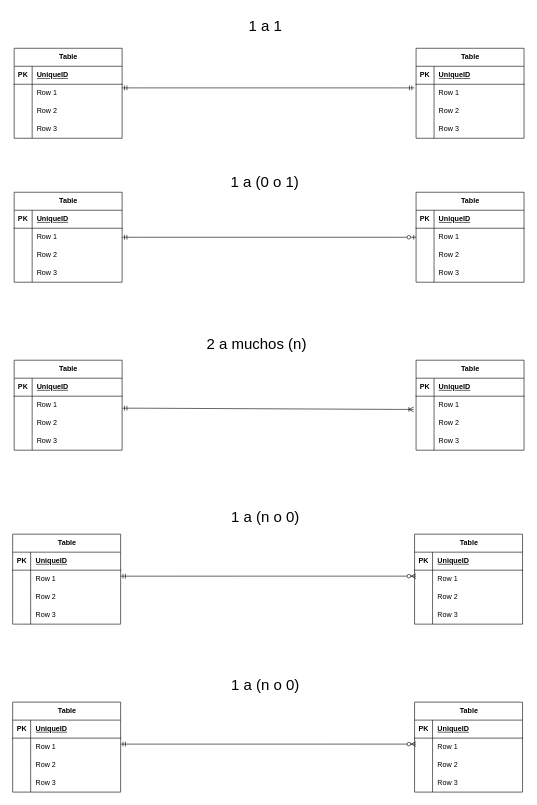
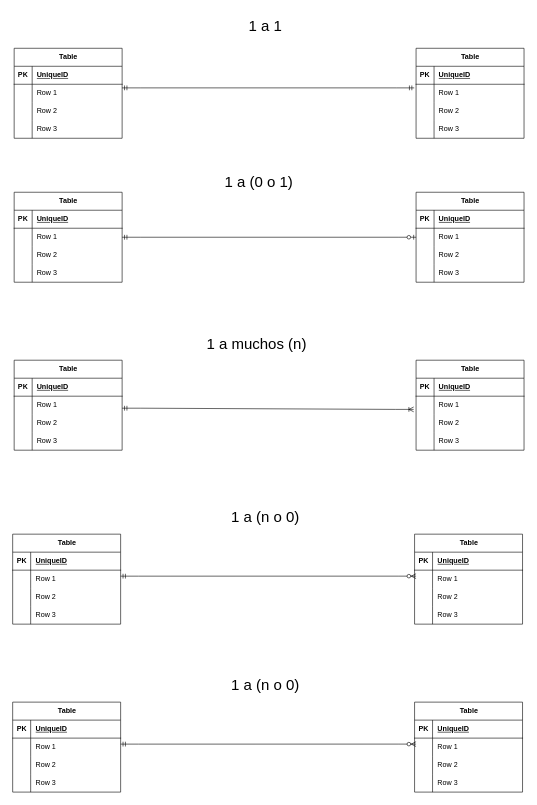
node "1 a (0 o 1)": moved (268, 183) -> (262, 183)
node "2 a muchos (n)": label "2 a muchos (n)" -> "1 a muchos (n)"
